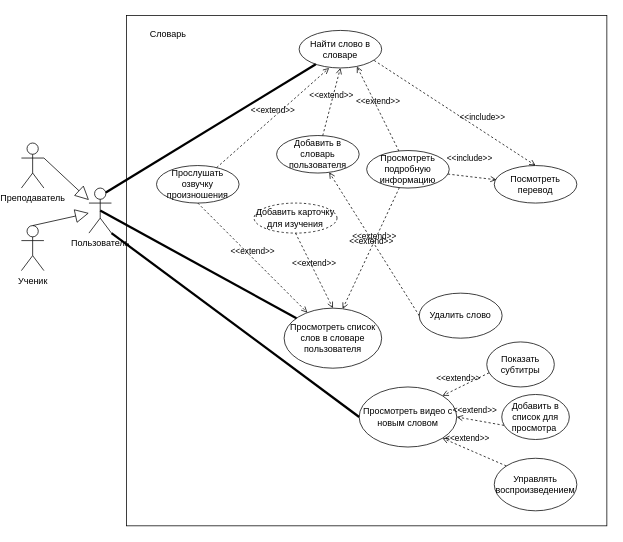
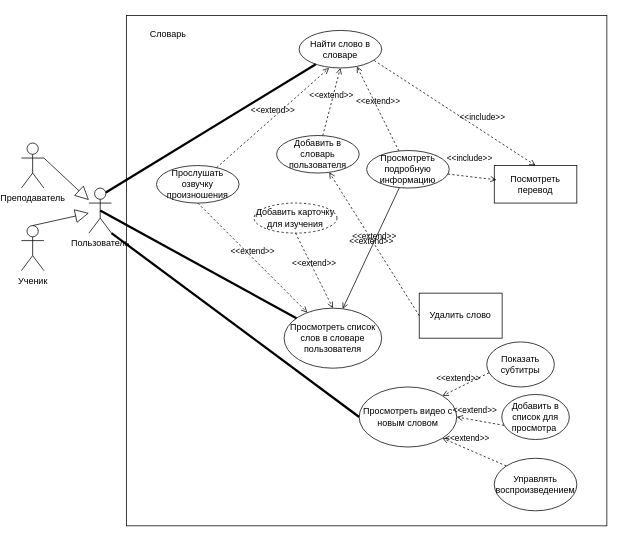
node "Посмотреть перевод": shape ellipse -> rectangle
edge "Просмотреть подробную информацию" -> "Просмотреть список слов в словаре пользователя": style dashed -> solid
node "Удалить слово": shape ellipse -> rectangle
